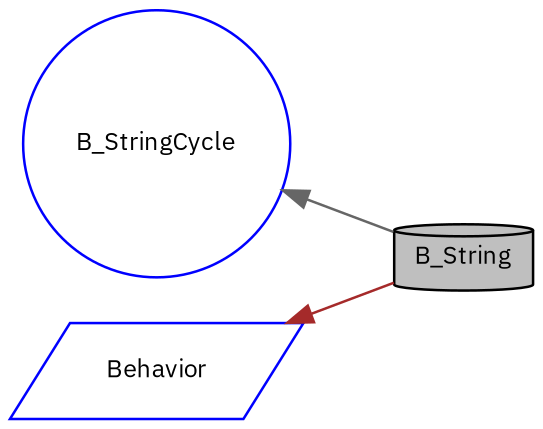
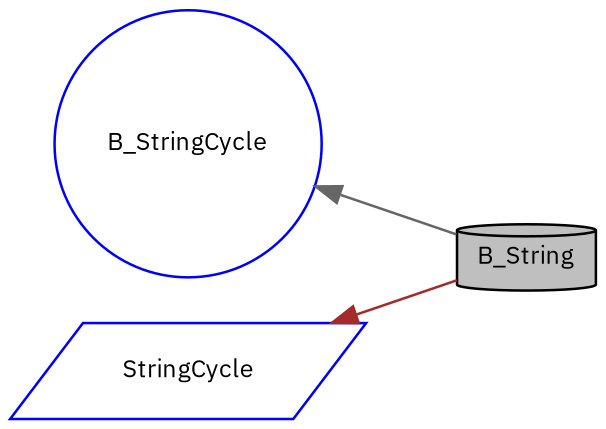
node "Behavior": label "Behavior" -> "StringCycle"
